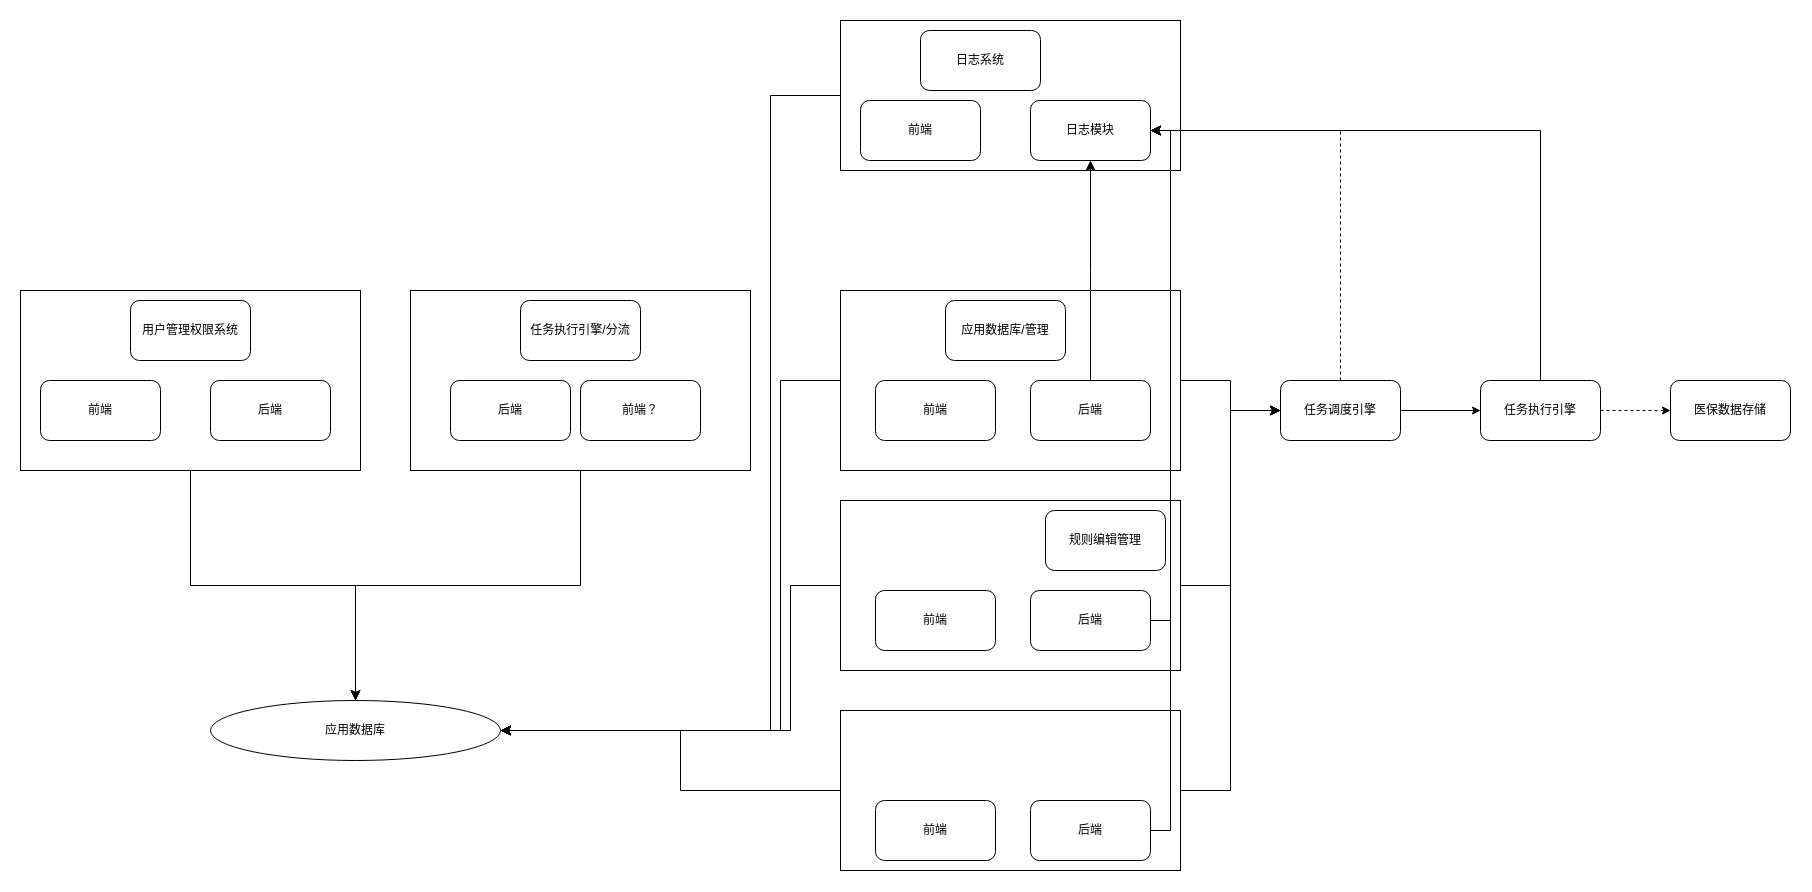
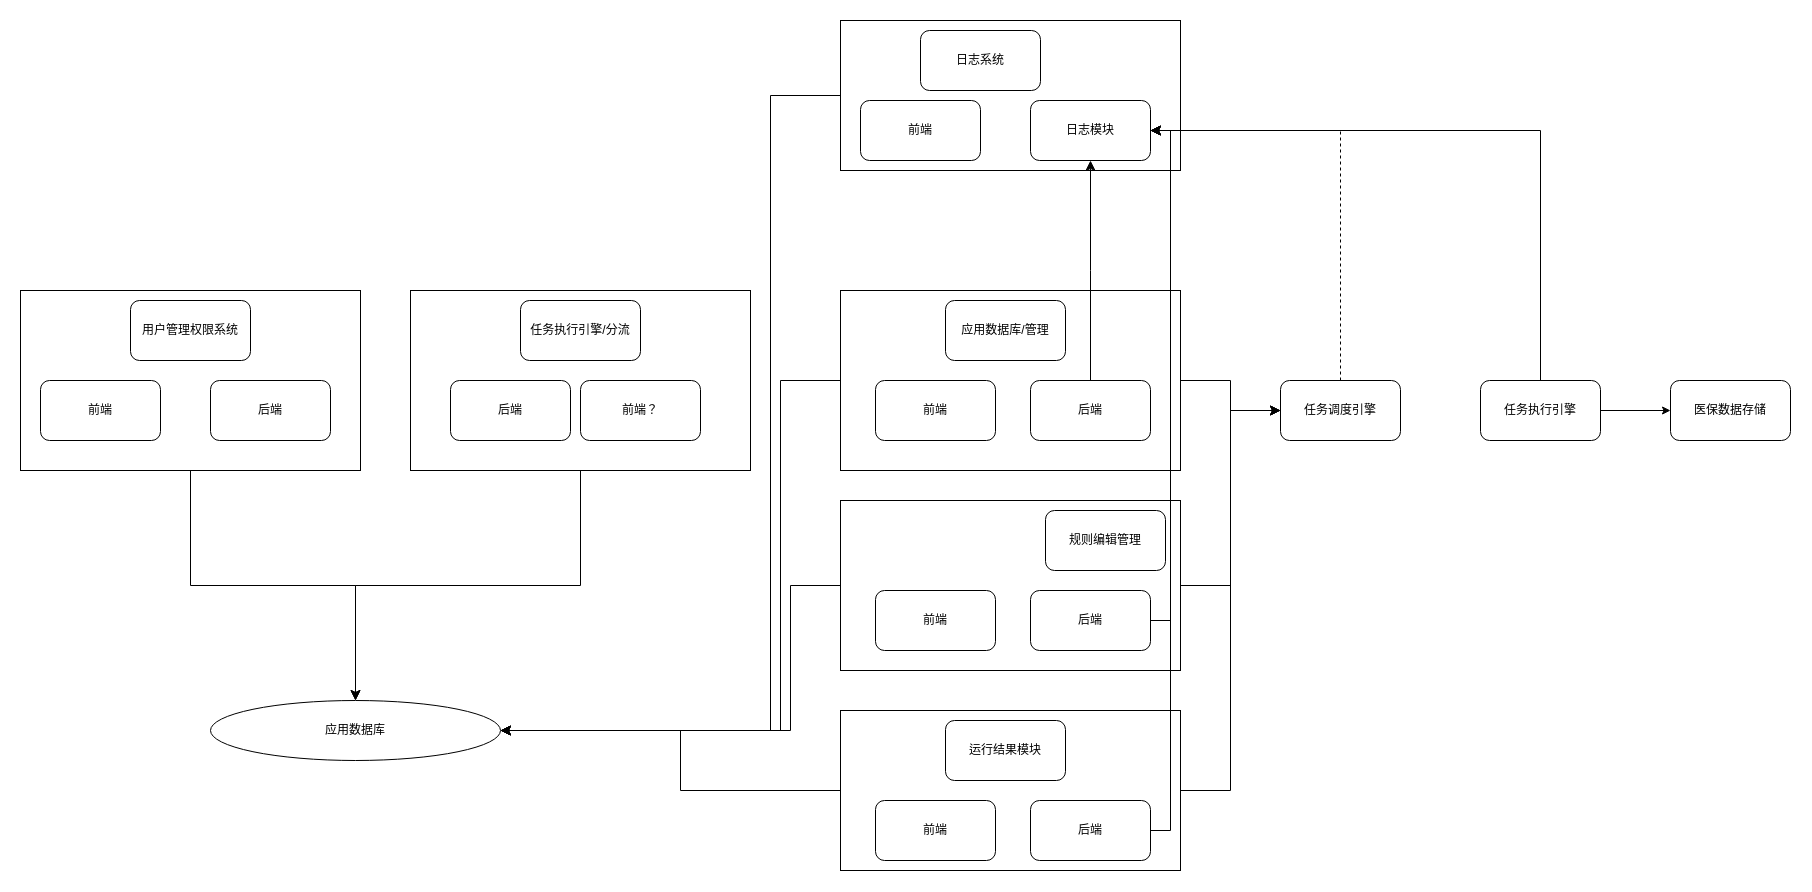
edge "任务调度引擎" -> "任务执行引擎": removed
edge "任务执行引擎" -> "医保数据存储": style dashed -> solid
node "运行结果模块": added
